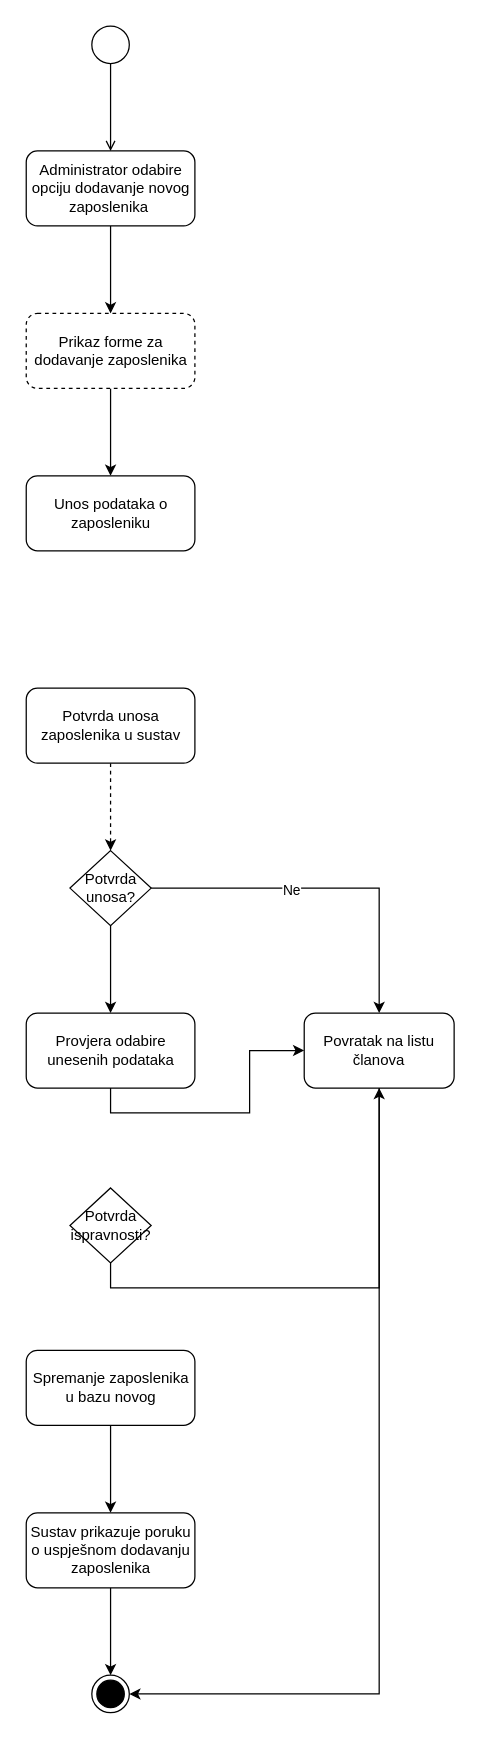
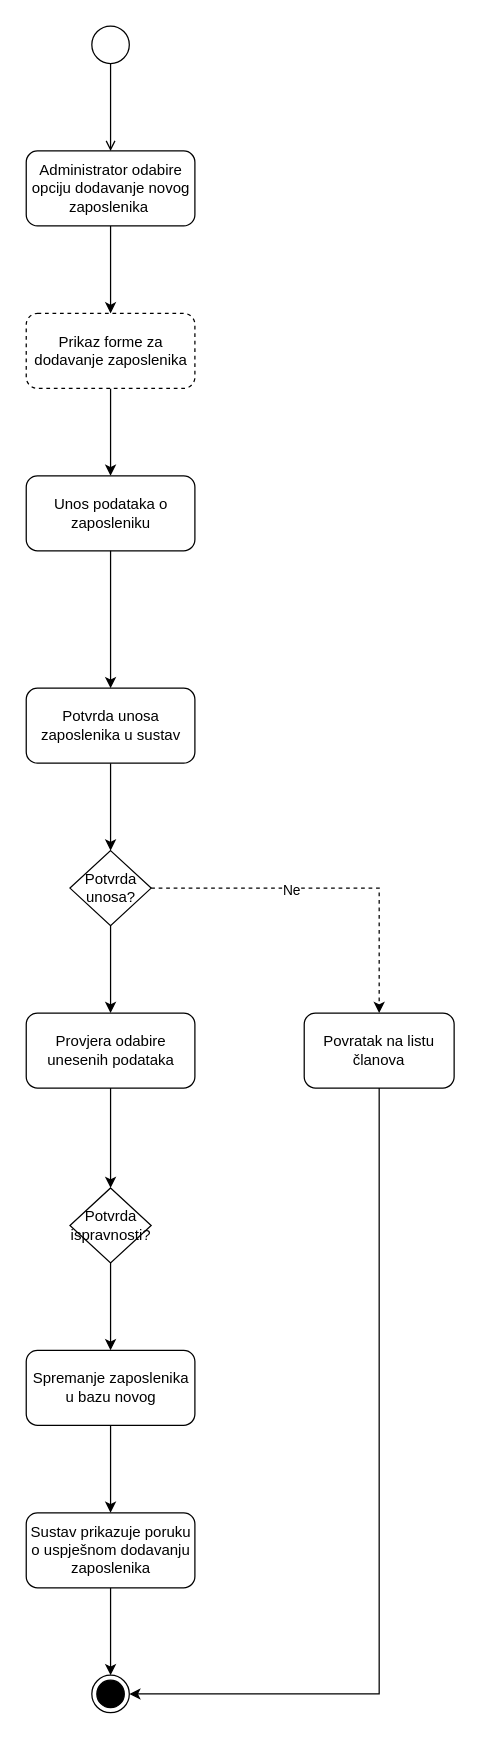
edge "Unos podataka o zaposleniku" -> "Potvrda unosa zaposlenika u sustav": added
edge "Potvrda unosa zaposlenika u sustav" -> "Potvrda unosa?": style dashed -> solid
edge "Potvrda unosa?" -> "Povratak na listu članova": style solid -> dashed
edge "Provjera odabire unesenih podataka" -> "Povratak na listu članova": now "Provjera odabire unesenih podataka" -> "Potvrda ispravnosti?"
edge "Potvrda ispravnosti?" -> "Povratak na listu članova": now "Potvrda ispravnosti?" -> "Spremanje zaposlenika u bazu novog"
